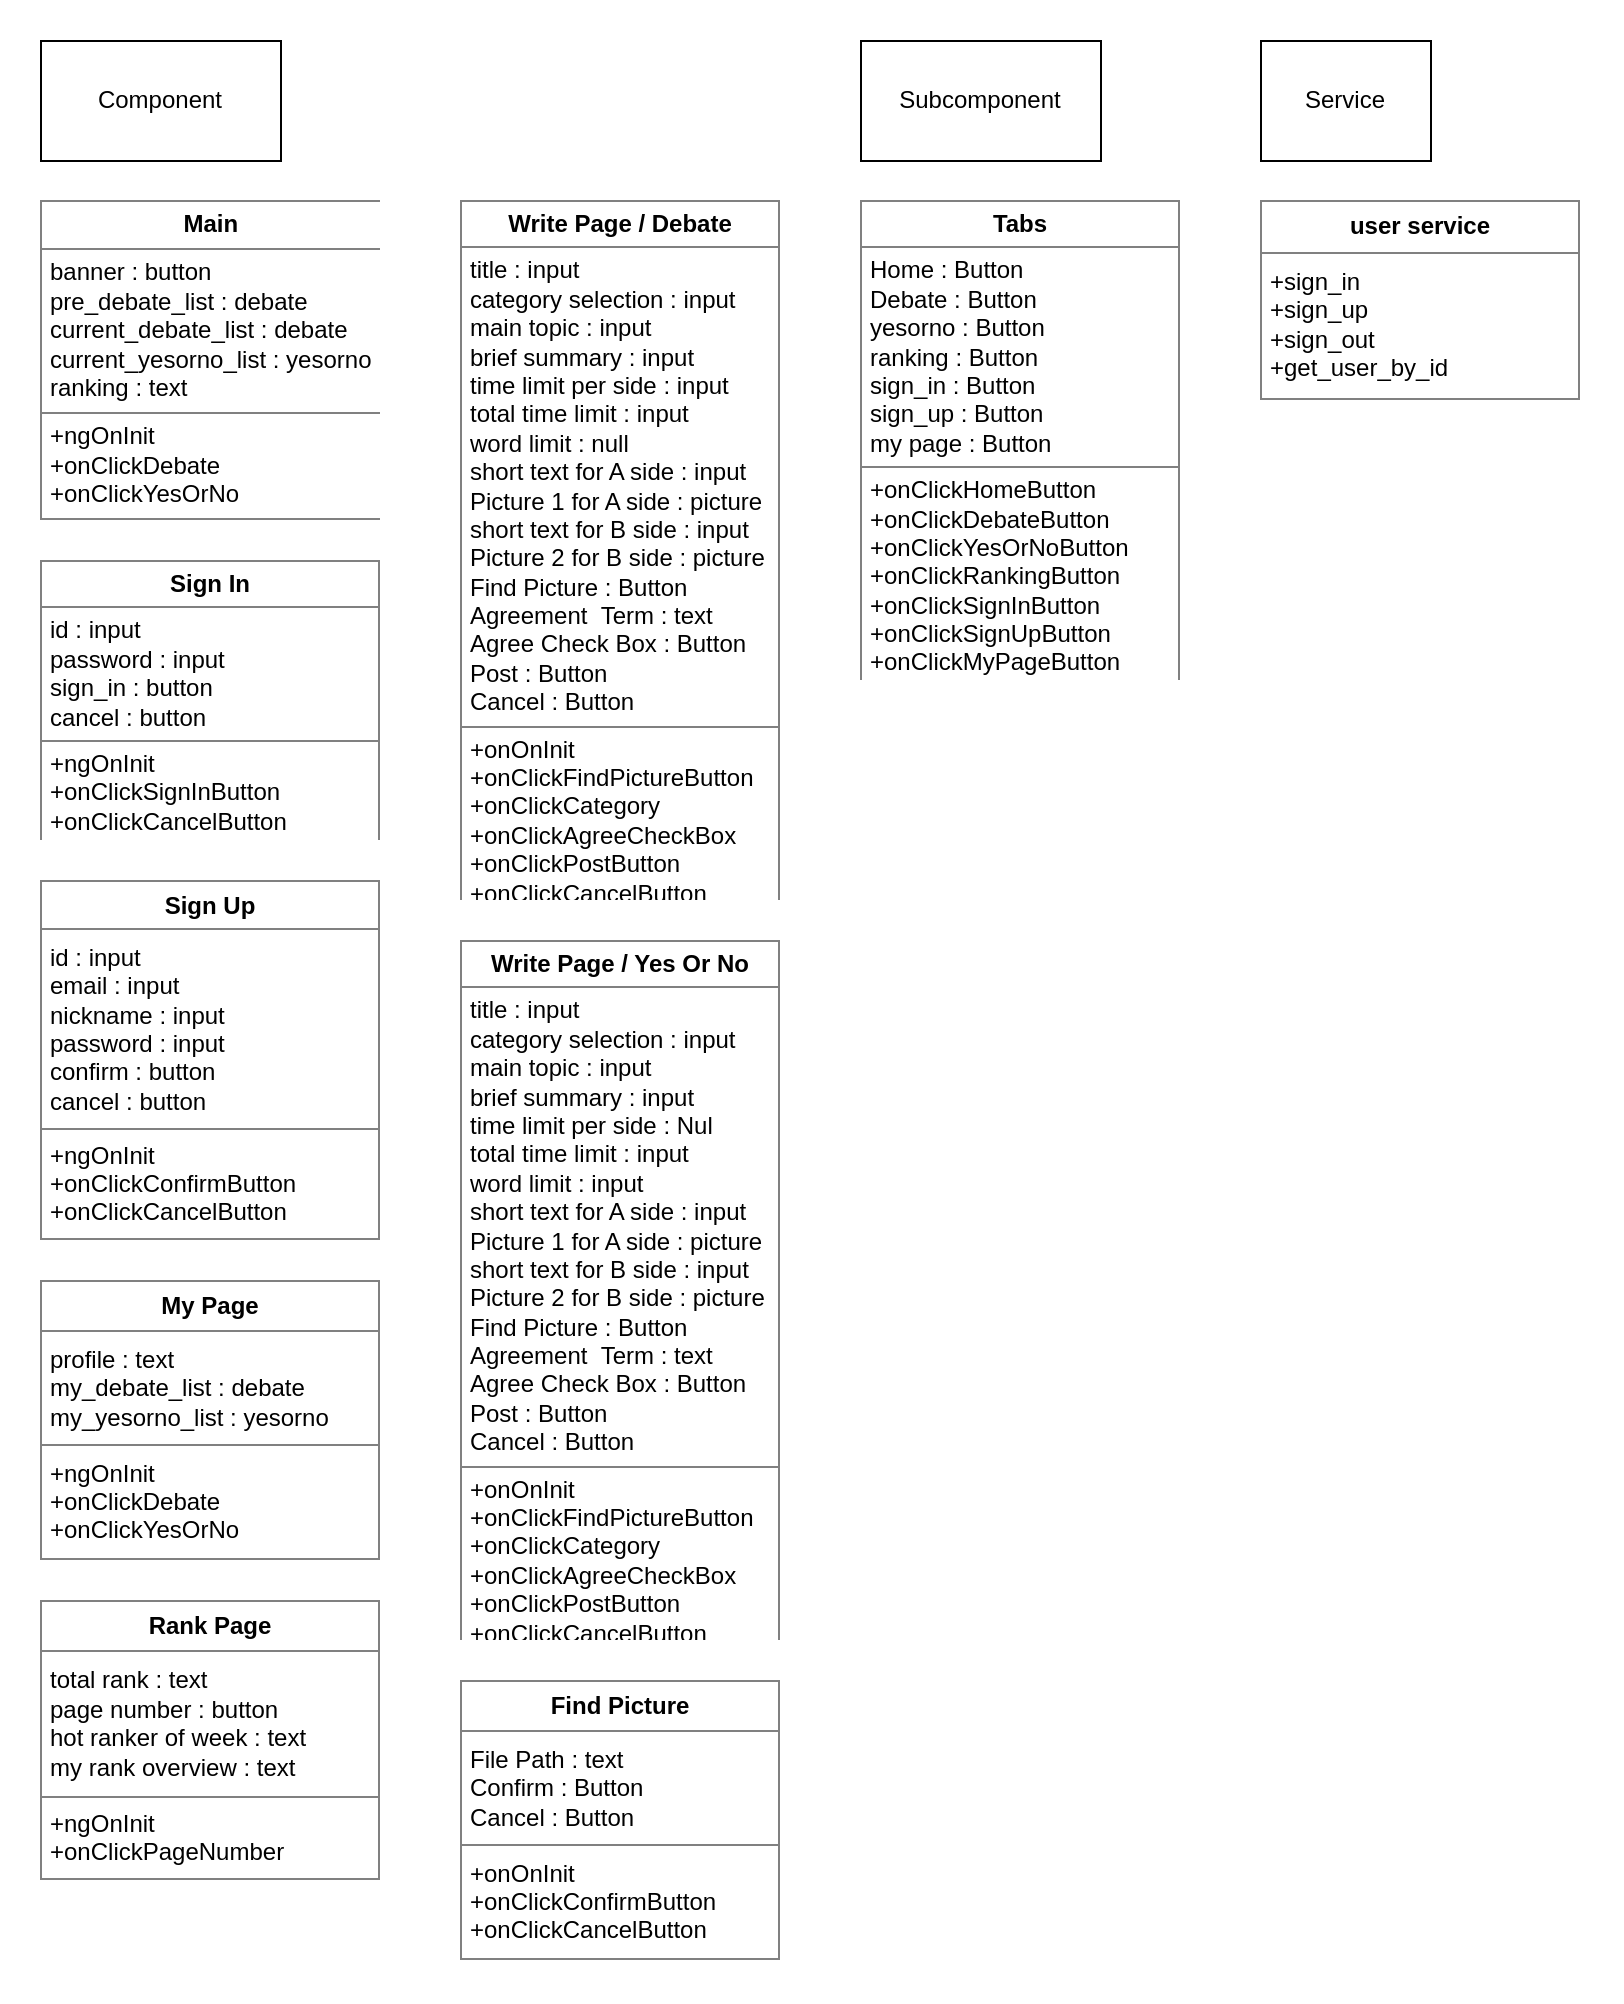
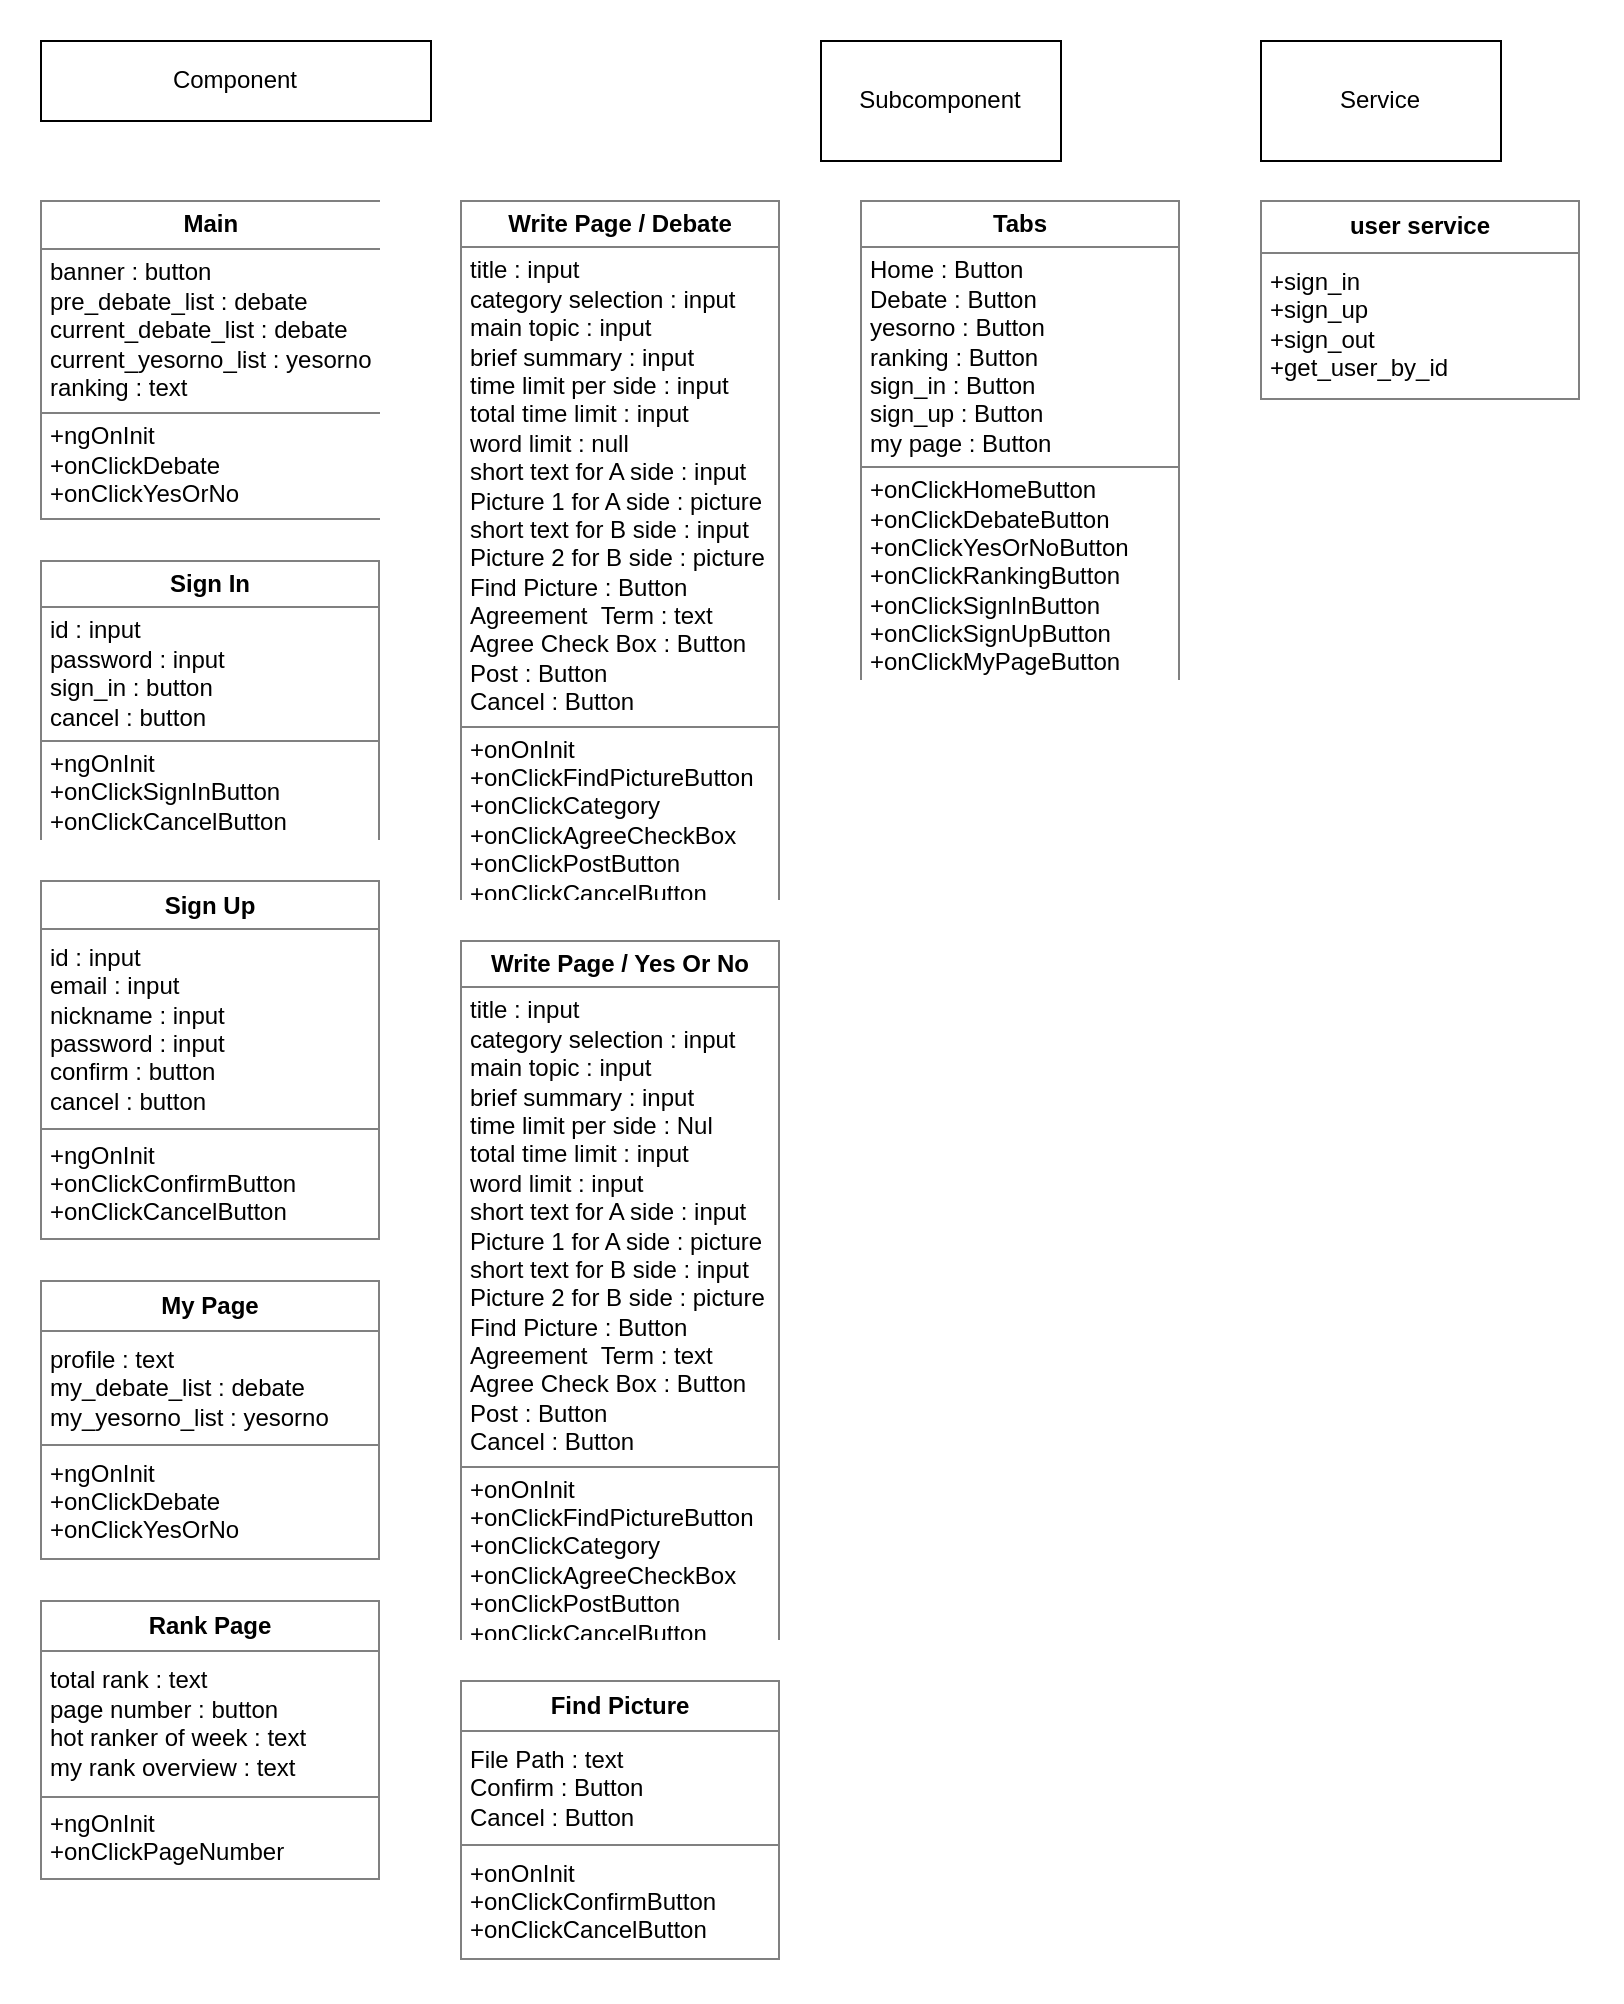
node "Component": size 240x120 -> 390x80
node "Subcomponent": moved (981, 101) -> (941, 101)
node "Service": size 170x120 -> 240x120
